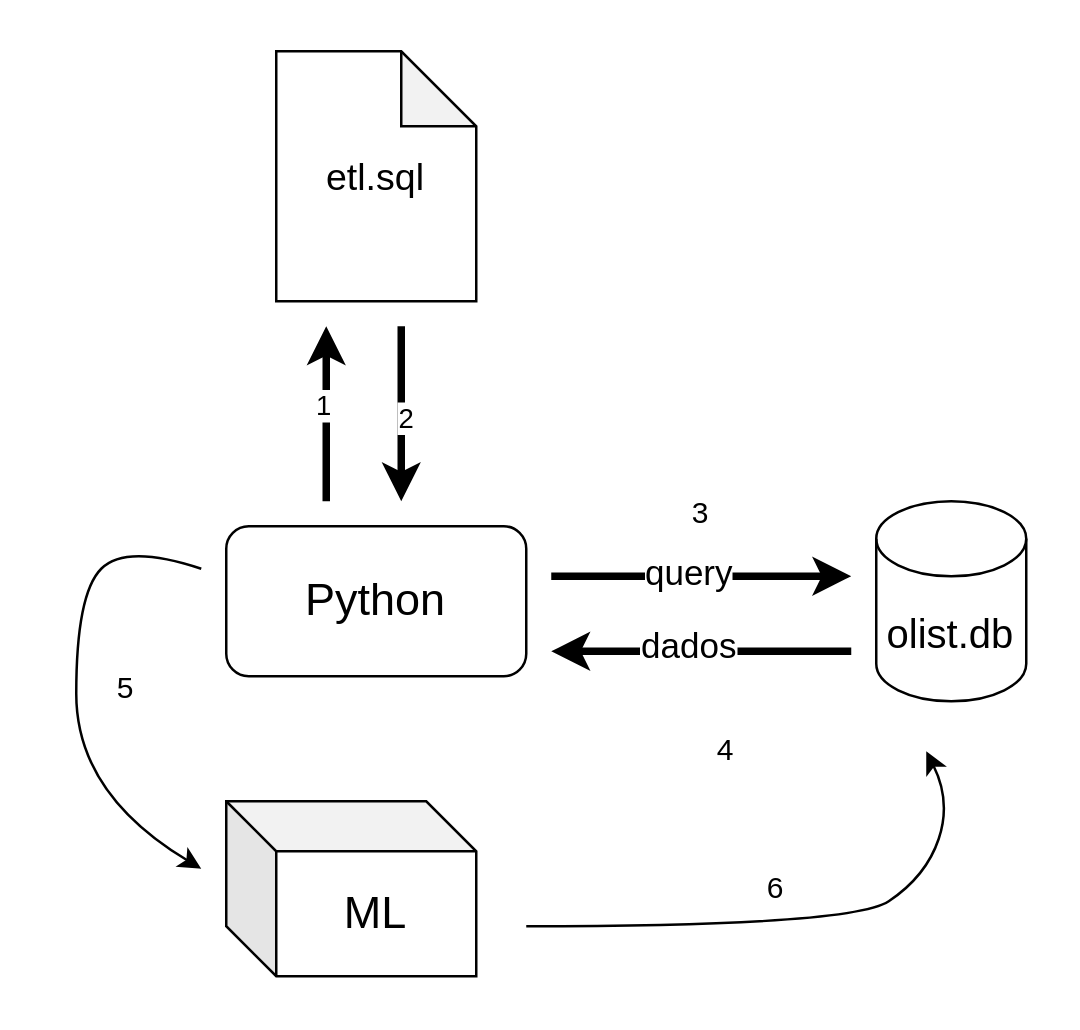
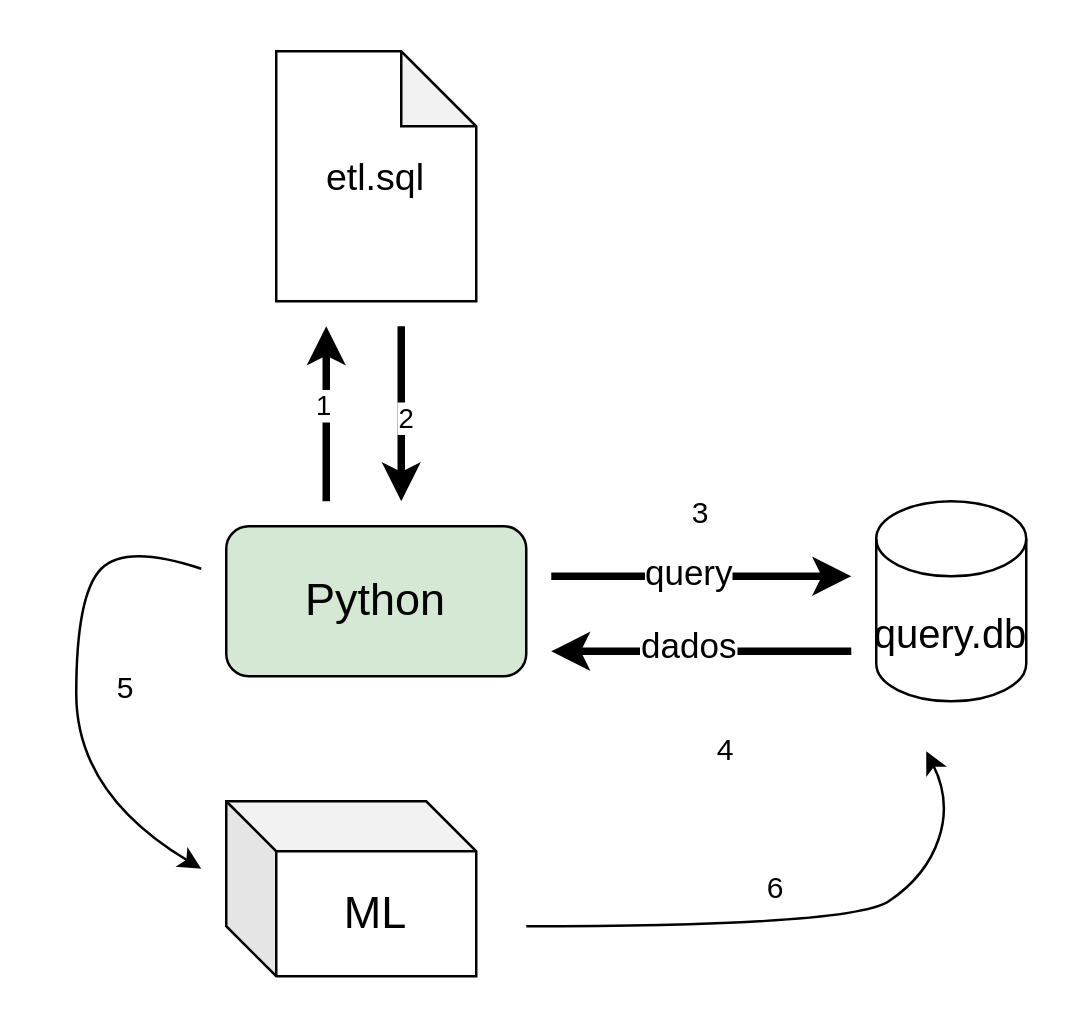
node "Python": fillcolor #ffffff -> #d5e8d4
node "olist.db": label "olist.db" -> "query.db"
